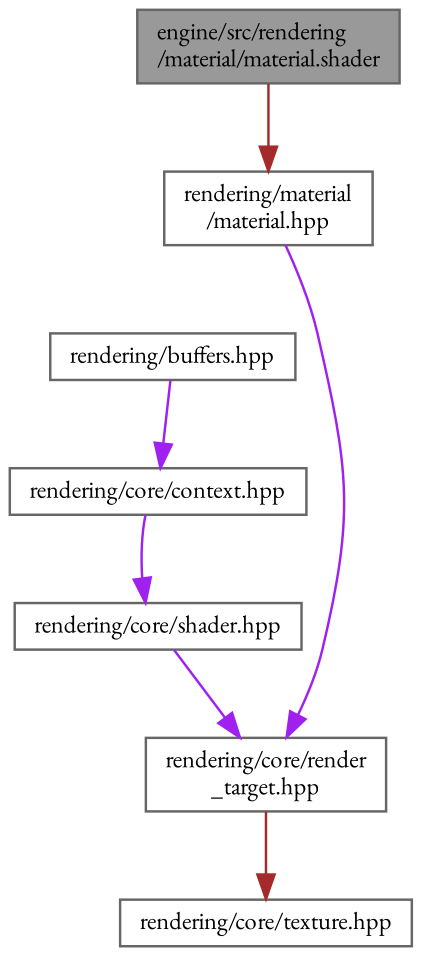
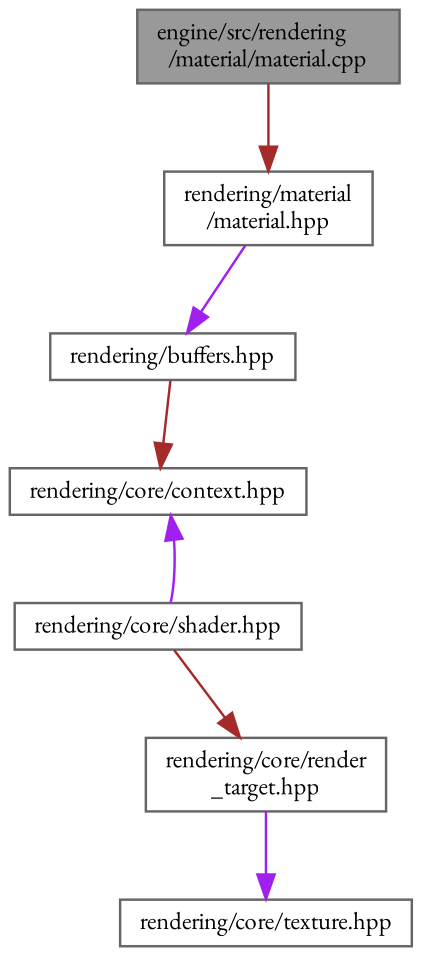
node "engine/src/rendering /material/material.shader": label "engine/src/rendering /material/material.shader" -> "engine/src/rendering /material/material.cpp"
edge "rendering/buffers.hpp" -> "rendering/core/context.hpp": color purple -> brown
edge "rendering/material /material.hpp" -> "rendering/core/render _target.hpp": now "rendering/material /material.hpp" -> "rendering/buffers.hpp"
edge "rendering/core/context.hpp" -> "rendering/core/shader.hpp": reversed
edge "rendering/core/shader.hpp" -> "rendering/core/render _target.hpp": color purple -> brown
edge "rendering/core/render _target.hpp" -> "rendering/core/texture.hpp": color brown -> purple
